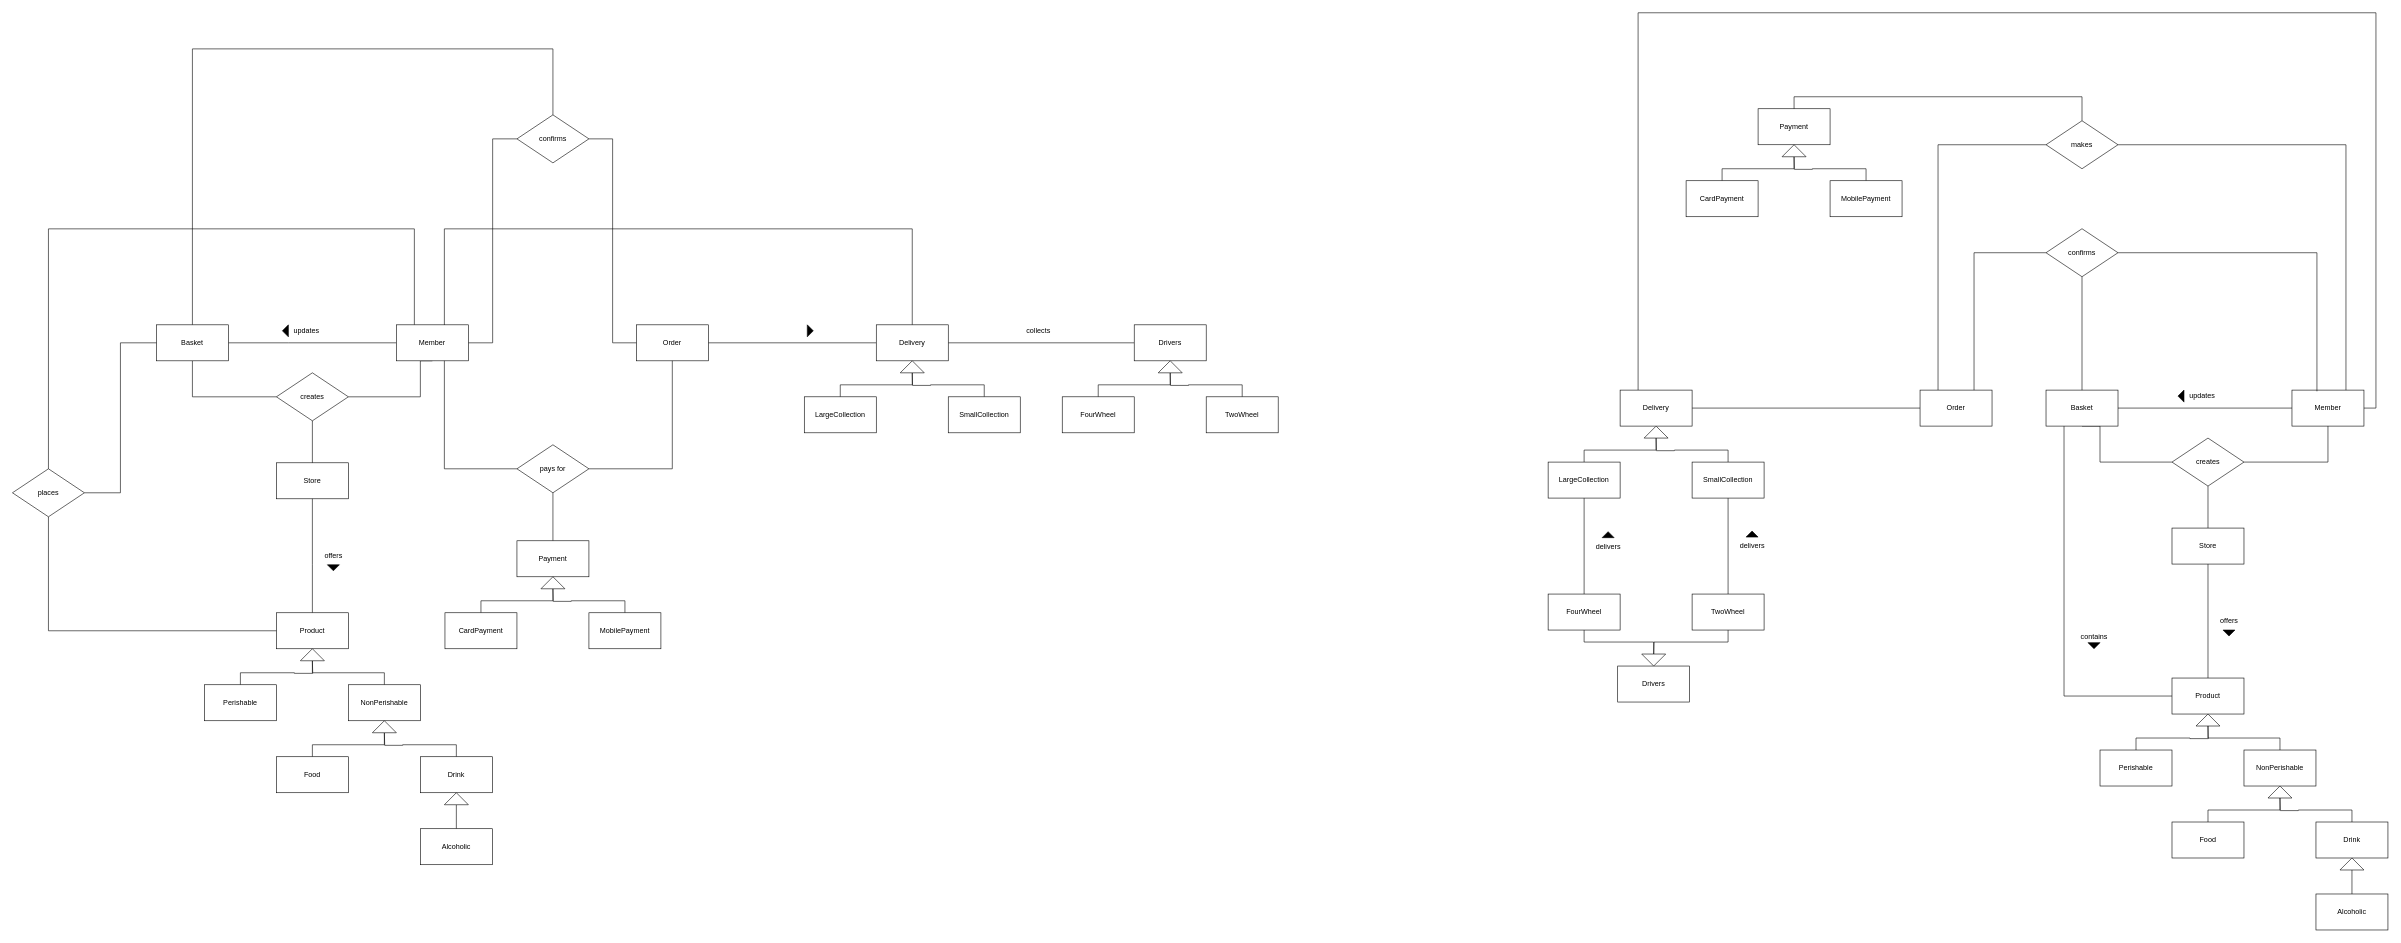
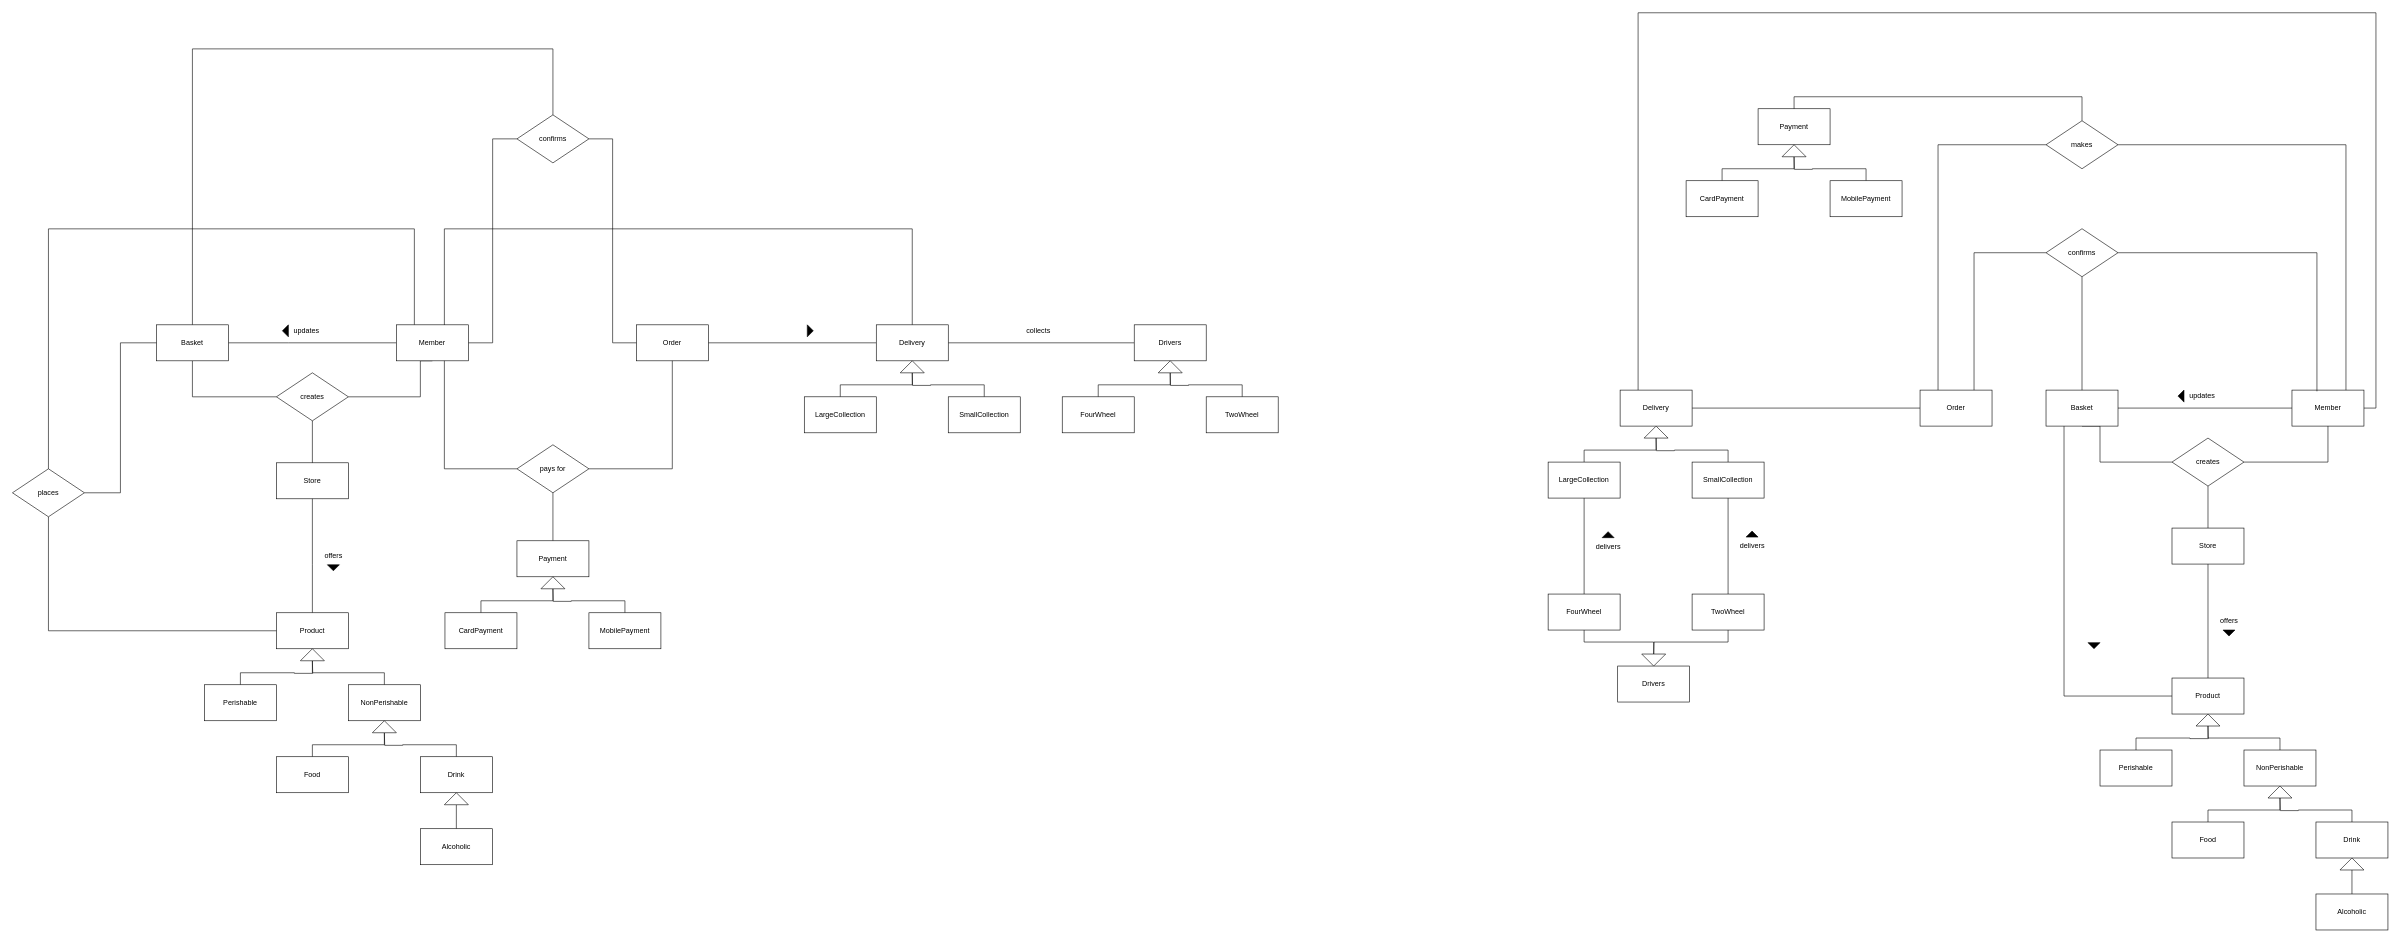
node "contains": removed
